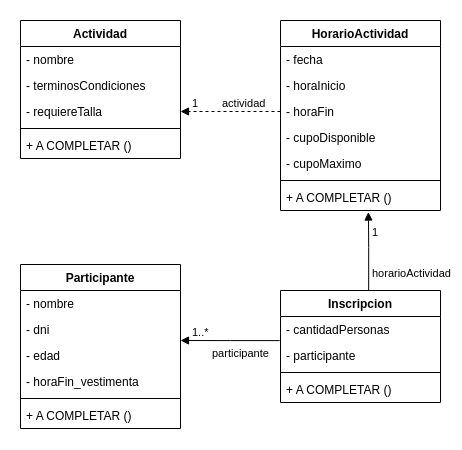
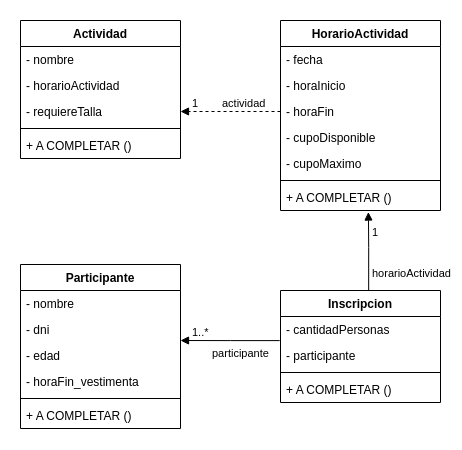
node "- terminosCondiciones": label "- terminosCondiciones" -> "- horarioActividad"
